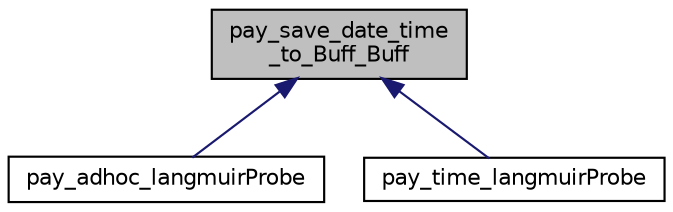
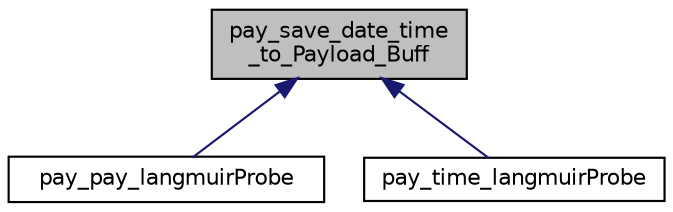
node "pay_save_date_time _to_Buff_Buff": label "pay_save_date_time _to_Buff_Buff" -> "pay_save_date_time _to_Payload_Buff"
node "pay_adhoc_langmuirProbe": label "pay_adhoc_langmuirProbe" -> "pay_pay_langmuirProbe"
